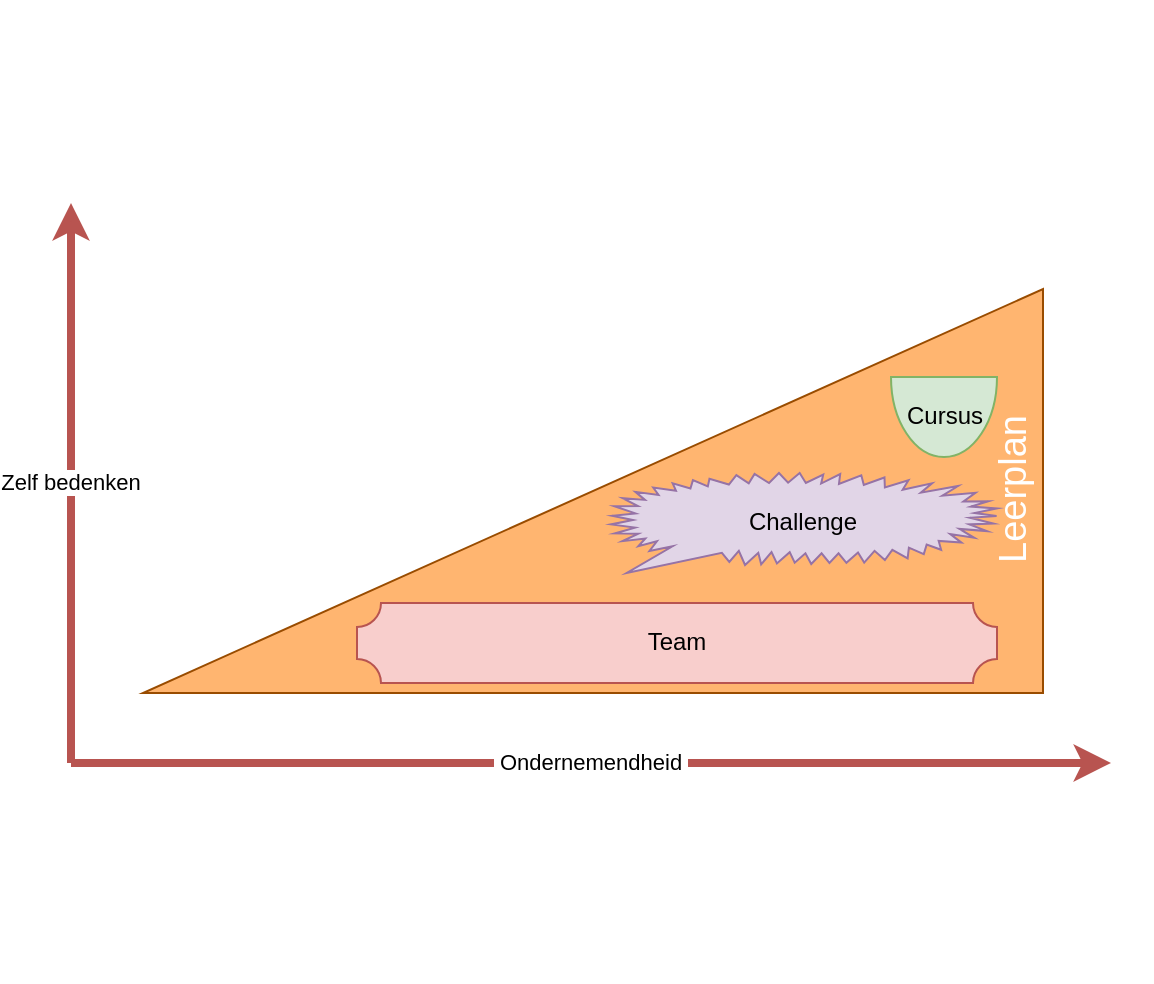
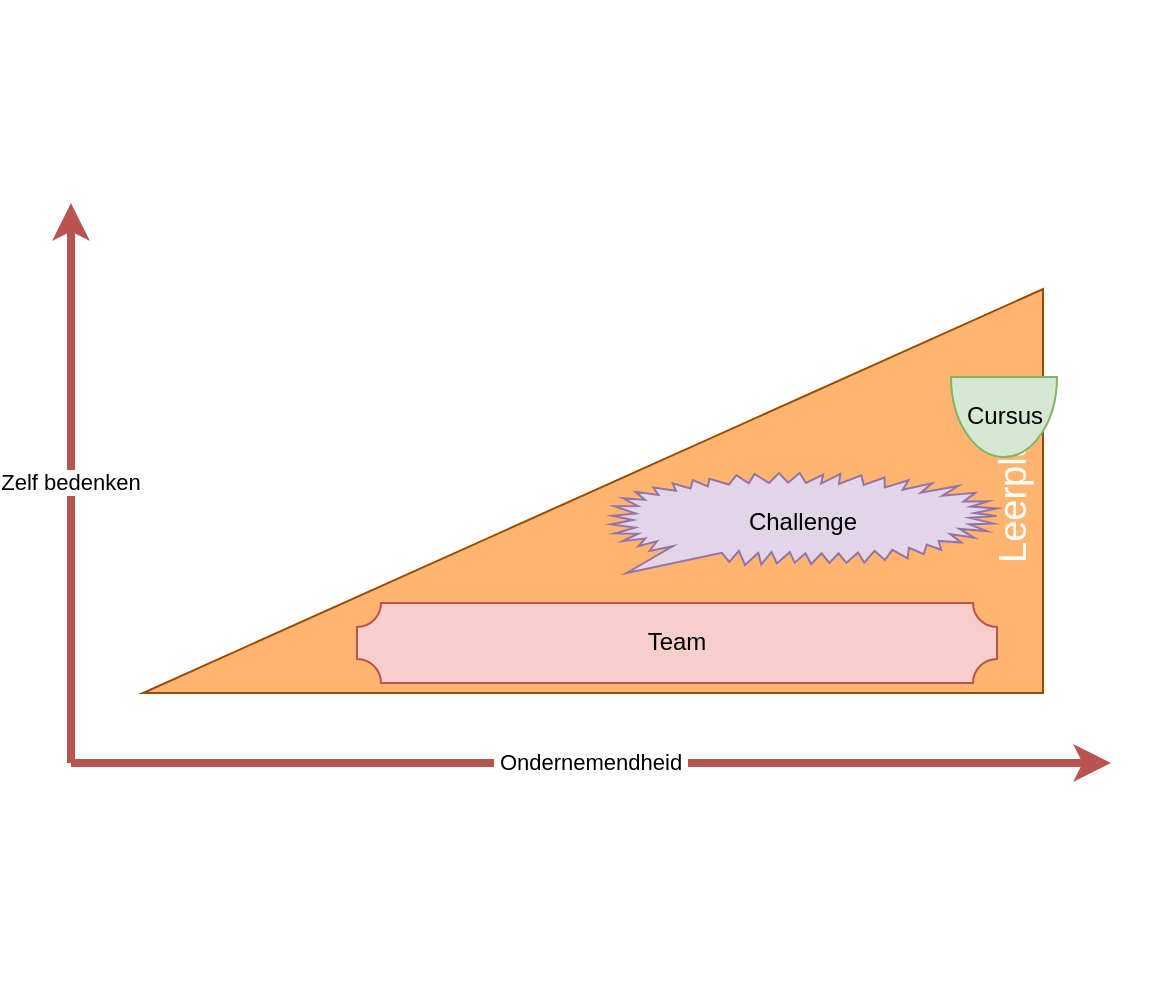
node "Cursus": moved (944, 417) -> (1004, 417)
